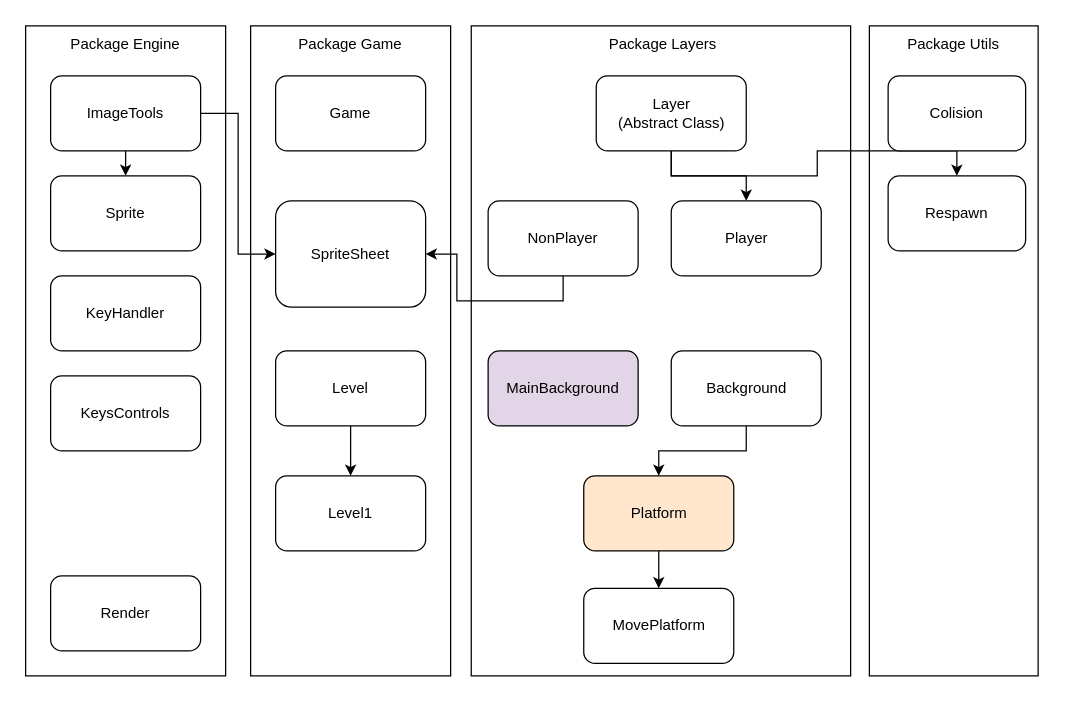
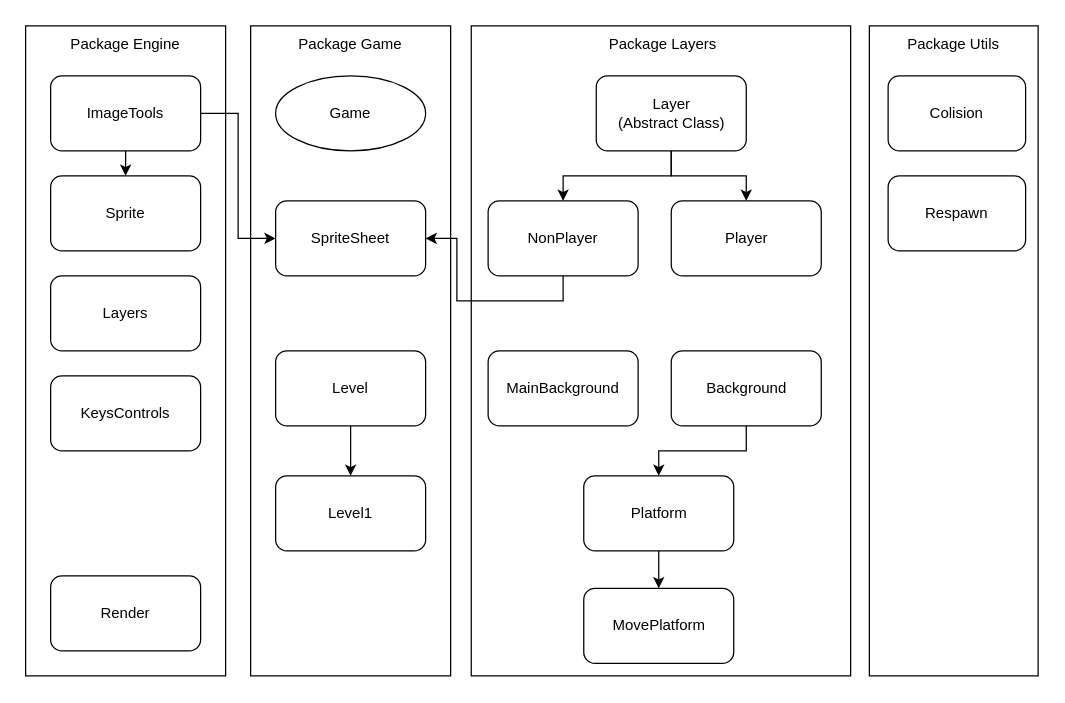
node "Game": shape rounded rectangle -> ellipse
edge "Layer (Abstract Class)" -> "Respawn": now "Layer (Abstract Class)" -> "NonPlayer"
node "SpriteSheet": size 150x106 -> 150x75
node "KeyHandler": label "KeyHandler" -> "Layers"
node "MainBackground": fillcolor #e1d5e7 -> #ffffff
node "Platform": fillcolor #ffe6cc -> #ffffff
